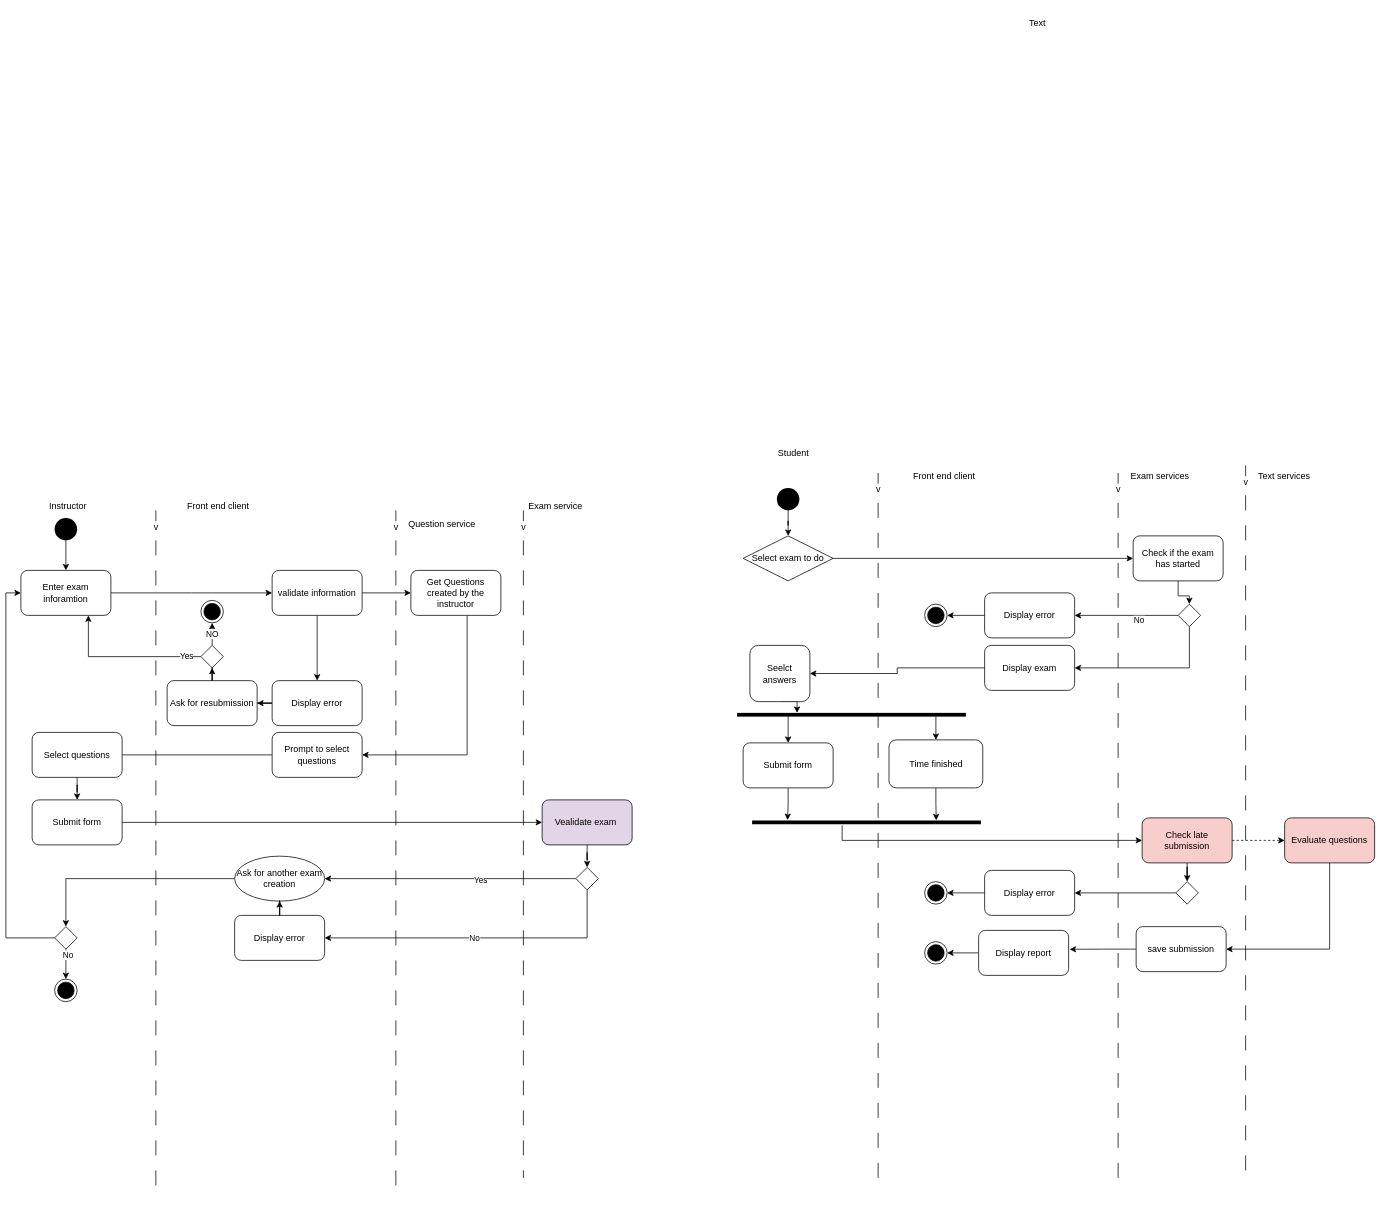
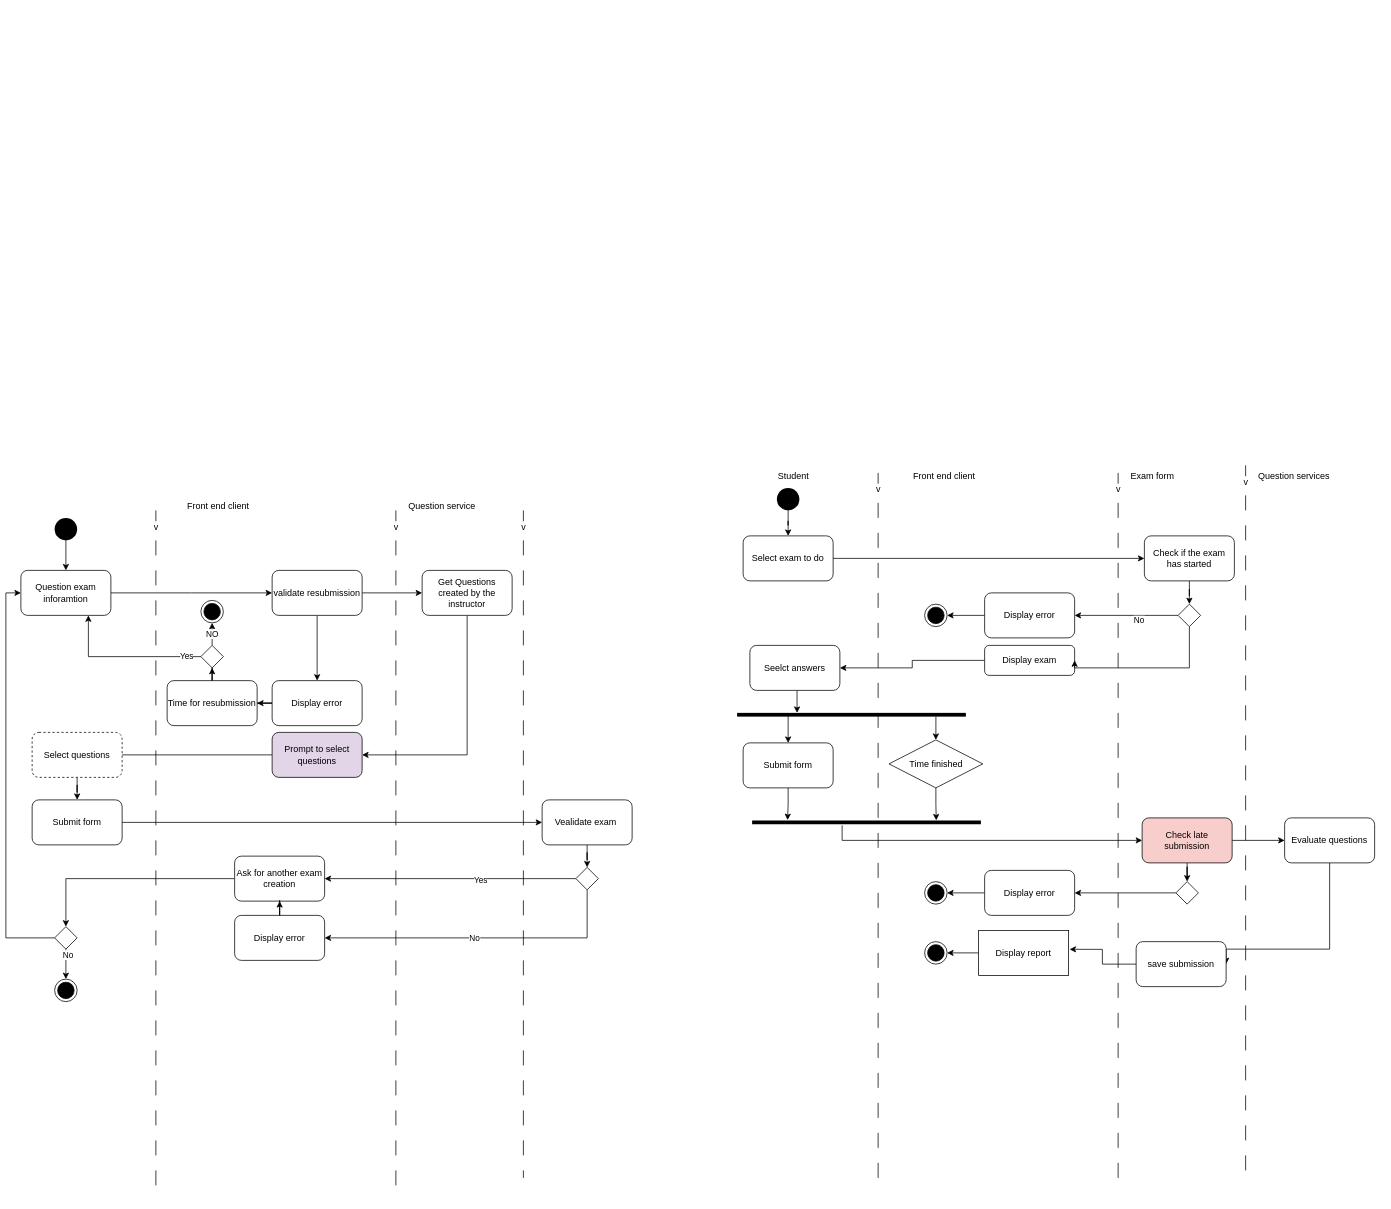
node "Text": removed
node "Student": moved (788, 450) -> (788, 473)
node "Exam services": label "Exam services" -> "Exam form"
node "Text services": label "Text services" -> "Question services"
node "Instructor": removed
node "Exam service": removed
node "Question service": moved (448, 522) -> (448, 503)
node "Select exam to do": shape diamond -> rounded rectangle
node "Check if the exam has started": moved (1178, 558) -> (1189, 558)
node "Enter exam inforamtion": label "Enter exam inforamtion" -> "Question exam inforamtion"
node "validate information": label "validate information" -> "validate resubmission"
node "Get Questions created by the instructor": moved (456, 593) -> (467, 593)
node "Display exam": size 90x45 -> 90x30
node "Seelct answers": size 60x56 -> 90x45
node "Ask for resubmission": label "Ask for resubmission" -> "Time for resubmission"
node "Select questions": style solid -> dashed
node "Prompt to select questions": fillcolor #ffffff -> #e1d5e7
node "Time finished": shape rounded rectangle -> diamond
node "Vealidate exam": fillcolor #e1d5e7 -> #ffffff
edge "Check late submission" -> "Evaluate questions": style dashed -> solid
node "Evaluate questions": fillcolor #f8cecc -> #ffffff
node "Ask for another exam creation": shape ellipse -> rounded rectangle
node "save submission": moved (1181, 949) -> (1181, 964)
node "Display report": shape rounded rectangle -> rectangle
